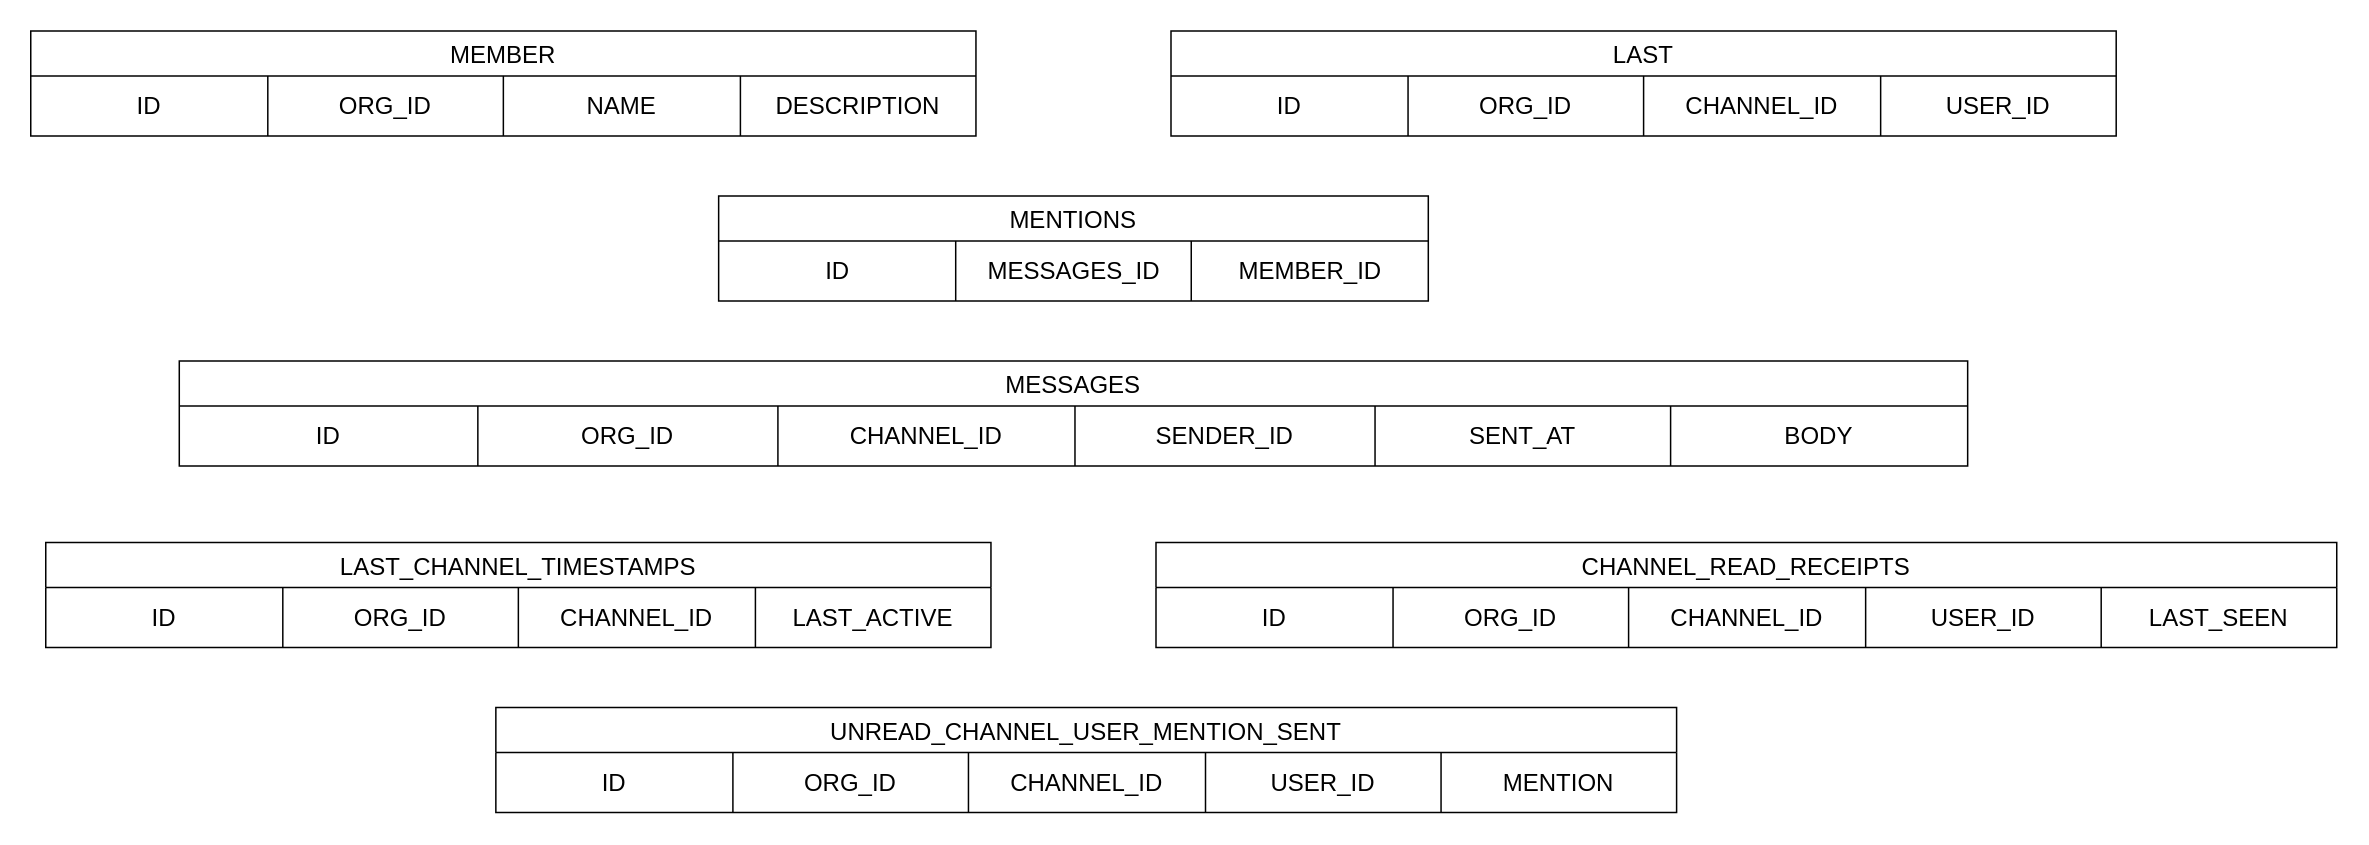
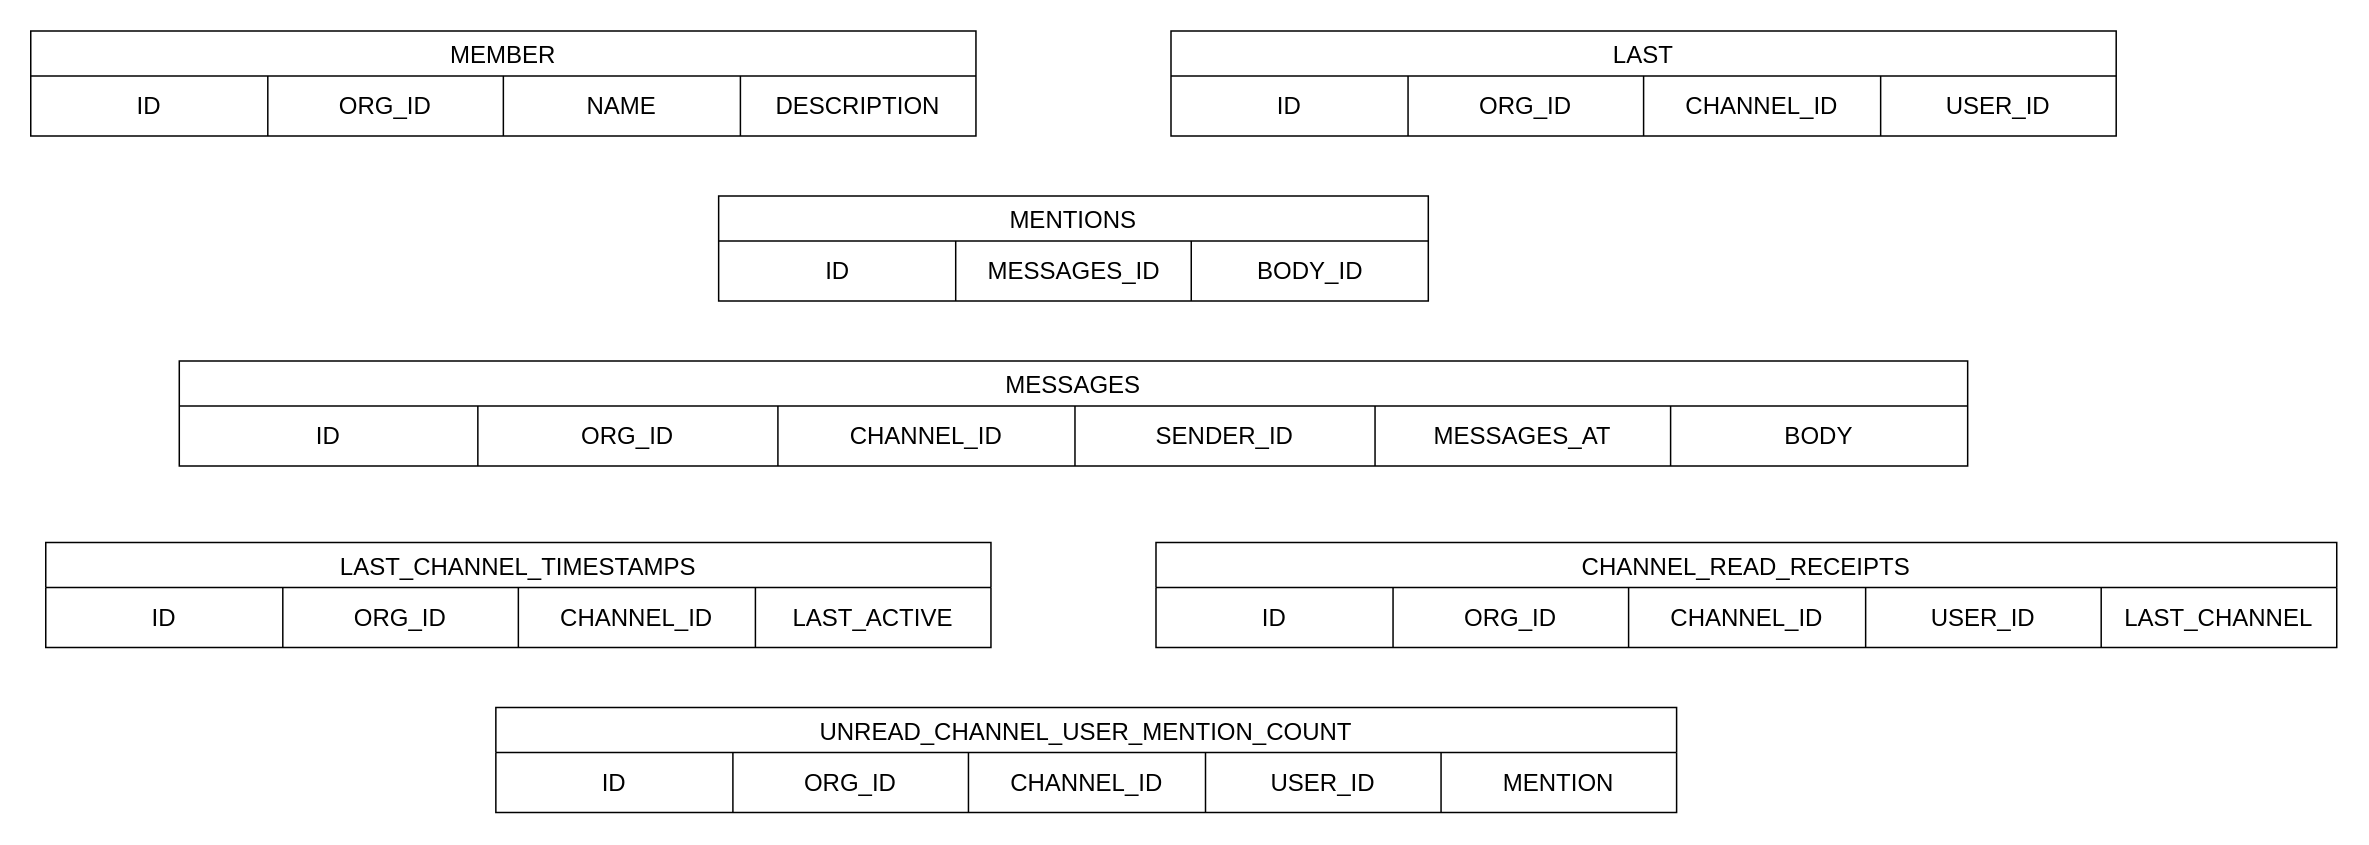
node "MEMBER_ID": label "MEMBER_ID" -> "BODY_ID"
node "SENT_AT": label "SENT_AT" -> "MESSAGES_AT"
node "LAST_SEEN": label "LAST_SEEN" -> "LAST_CHANNEL"
node "UNREAD_CHANNEL_USER_MENTION_SENT": label "UNREAD_CHANNEL_USER_MENTION_SENT" -> "UNREAD_CHANNEL_USER_MENTION_COUNT"
